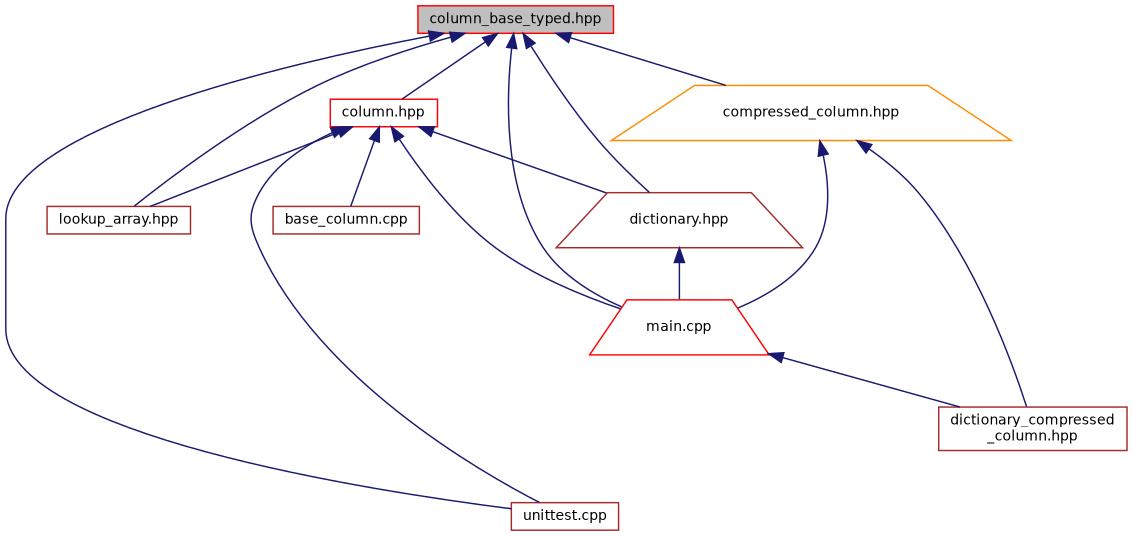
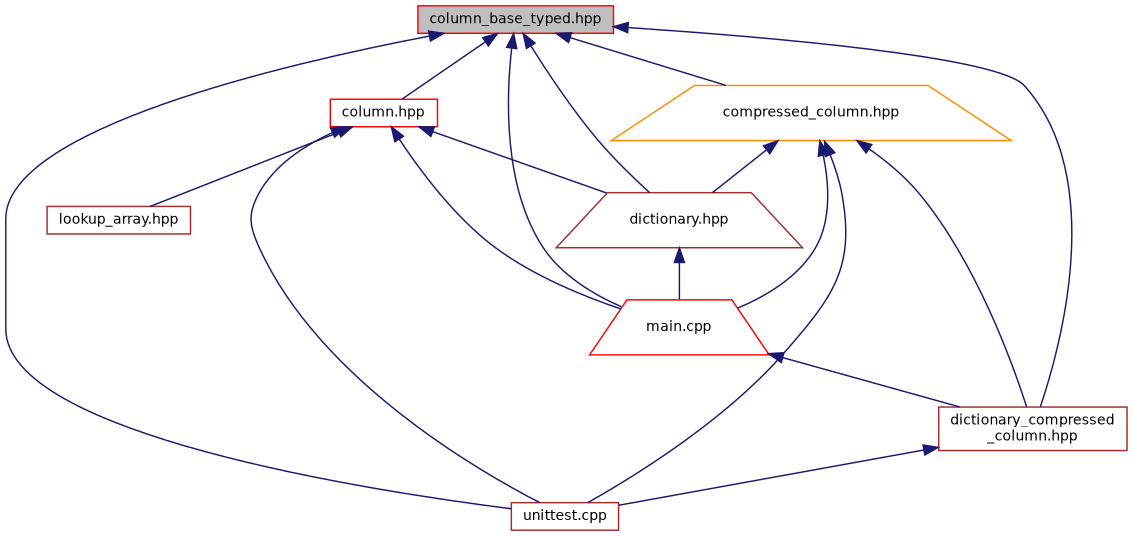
edge "lookup_array.hpp" -> "column_base_typed.hpp": now "dictionary_compressed _column.hpp" -> "column_base_typed.hpp"
edge "dictionary.hpp" -> "compressed_column.hpp": added
node "base_column.cpp": removed
edge "unittest.cpp" -> "compressed_column.hpp": added
edge "unittest.cpp" -> "dictionary_compressed _column.hpp": added
